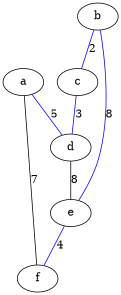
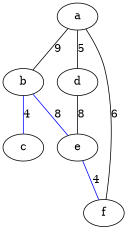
edge "a" -- "b": added, label "9"
edge "b" -- "c": label "2" -> "4"
edge "a" -- "d": color blue -> black
edge "c" -- "d": removed, label "3"
edge "a" -- "f": label "7" -> "6"
